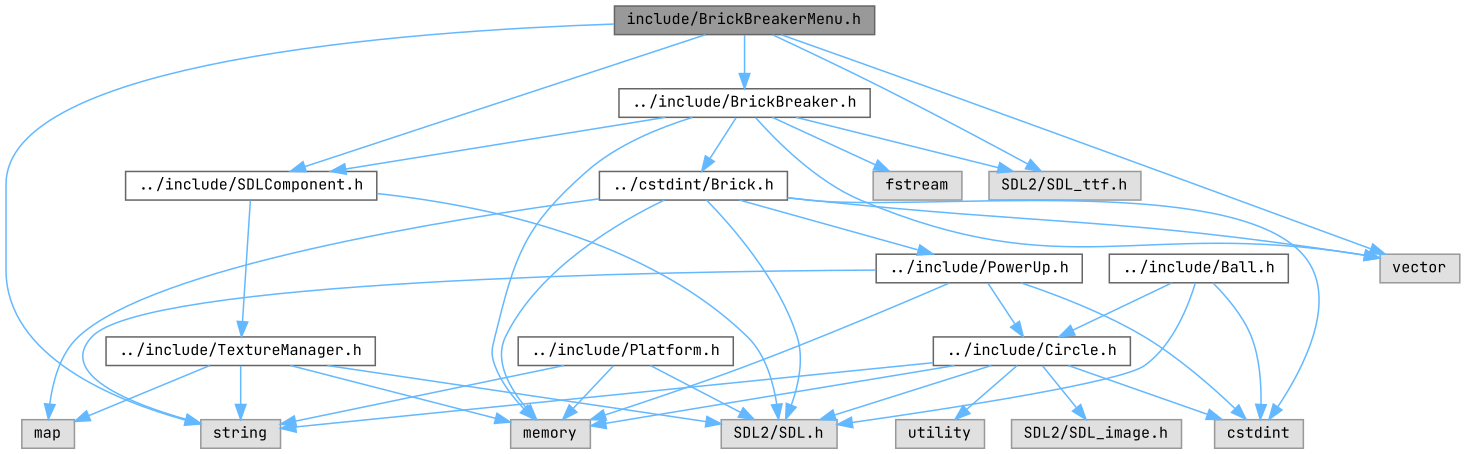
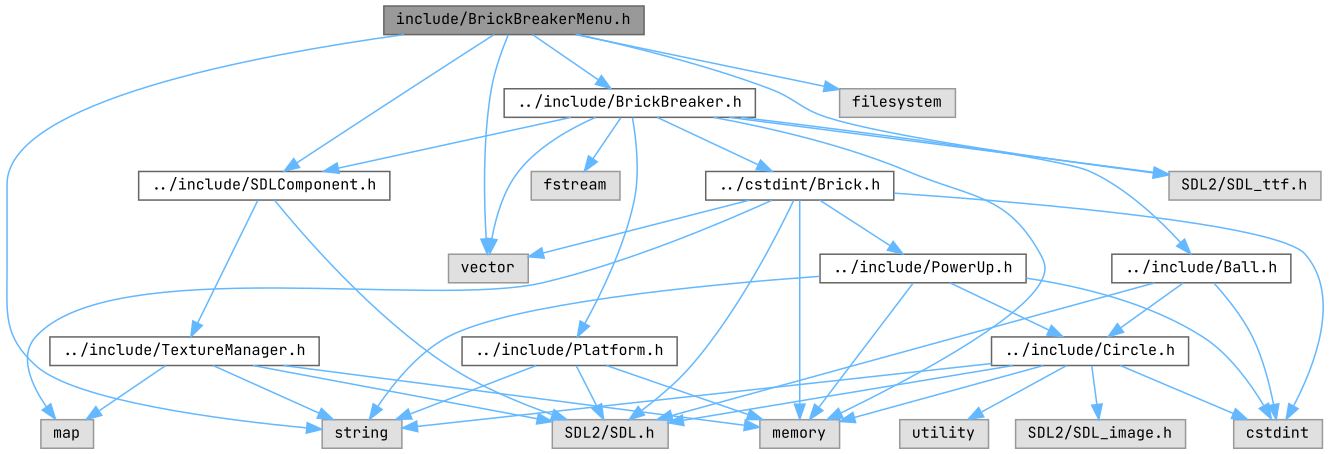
node "filesystem": added
edge "../include/BrickBreaker.h" -> "../include/Ball.h": added
edge "../include/BrickBreaker.h" -> "../include/Platform.h": added
